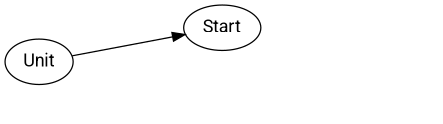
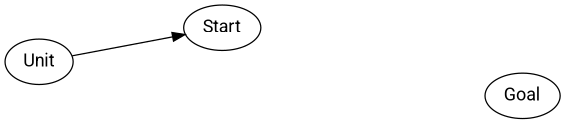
node "Goal": added
